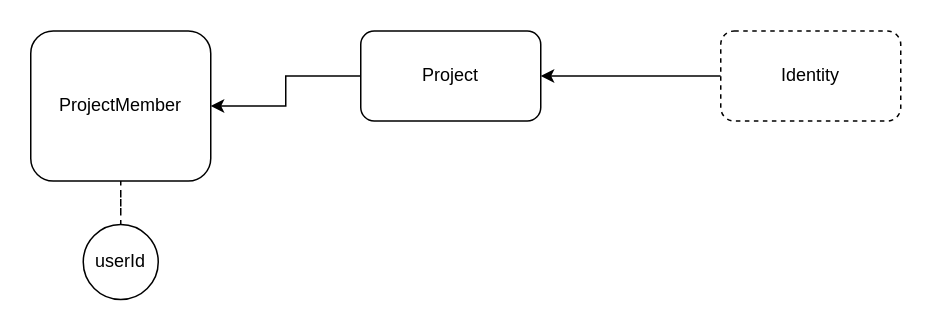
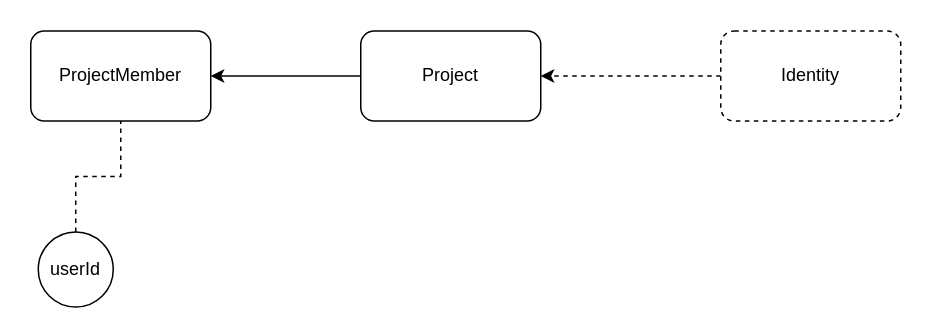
edge "Identity" -> "Project": style solid -> dashed
node "ProjectMember": size 180x150 -> 180x90
node "userId": moved (121, 262) -> (76, 269)
